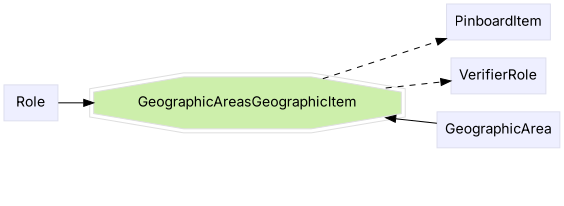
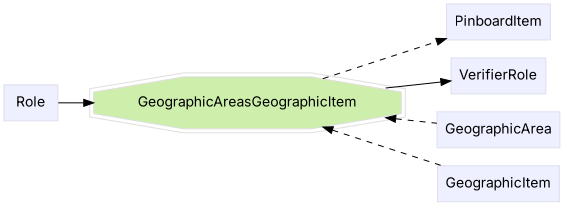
edge "GeographicAreasGeographicItem" -> "VerifierRole": style dashed -> solid
edge "GeographicArea" -> "GeographicAreasGeographicItem": style solid -> dashed
node "GeographicItem": added
